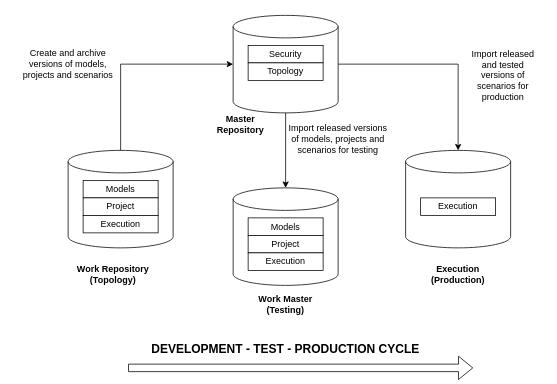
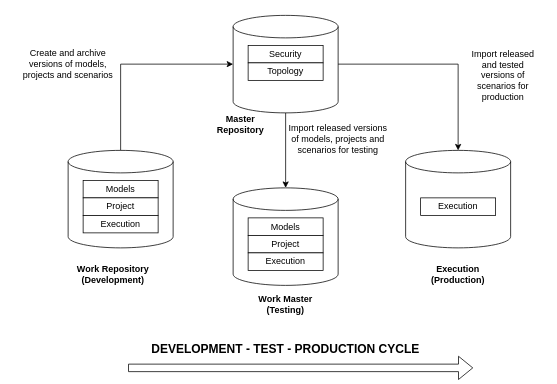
node "Work Repository (Topology)": label "Work Repository (Topology)" -> "Work Repository (Development)"
